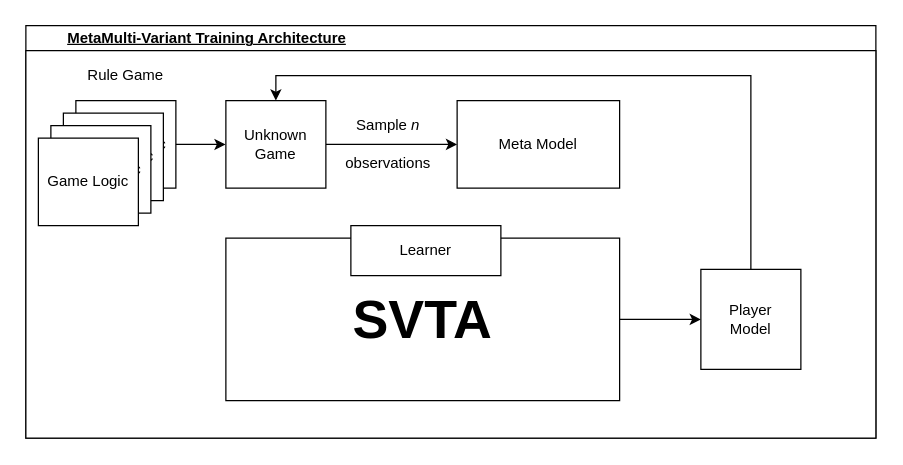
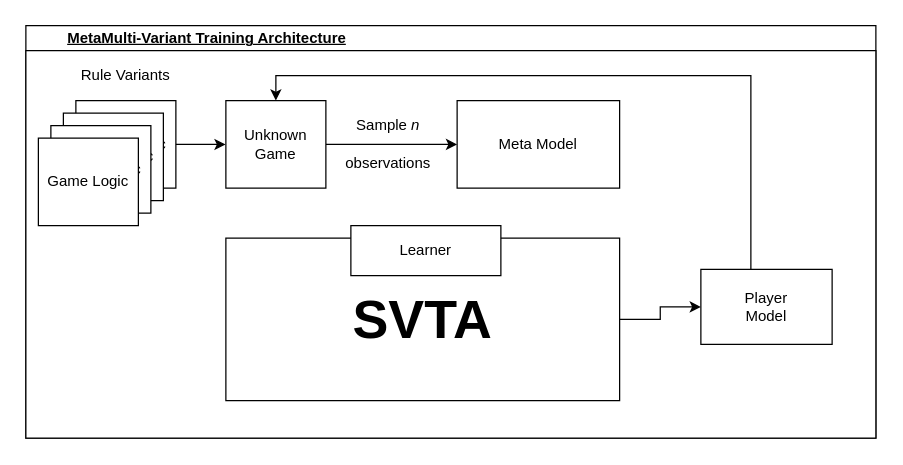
node "Rule Game": label "Rule Game" -> "Rule Variants"
node "Player Model": size 100x100 -> 131x75
